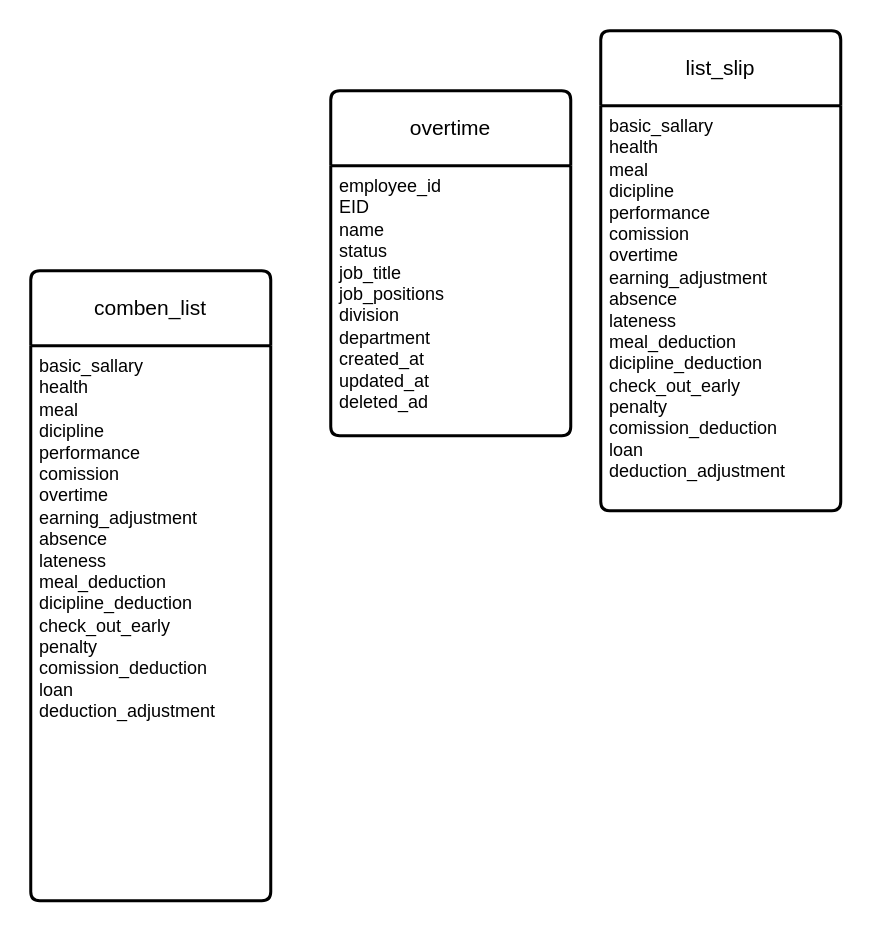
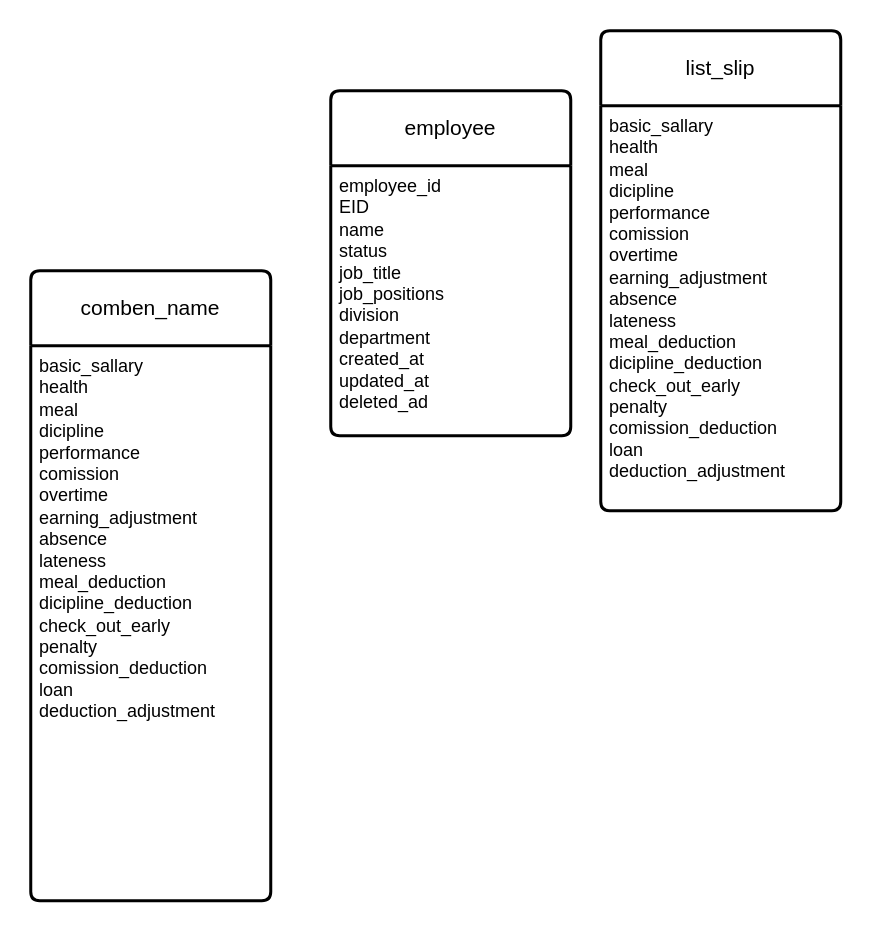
node "overtime": label "overtime" -> "employee"
node "comben_list": label "comben_list" -> "comben_name"
